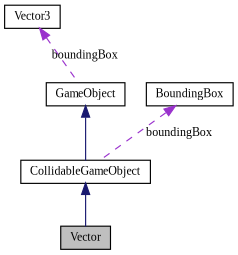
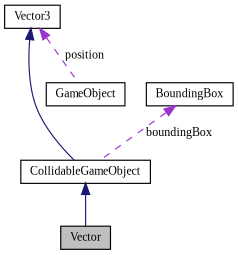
edge "GameObject" -> "Vector3": label " boundingBox" -> " position"
edge "CollidableGameObject" -> "GameObject": now "CollidableGameObject" -> "Vector3"
